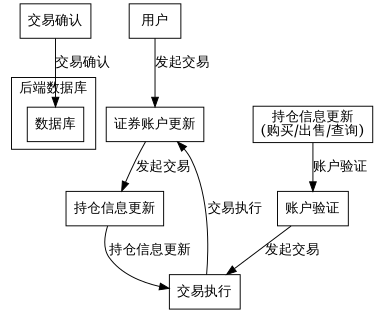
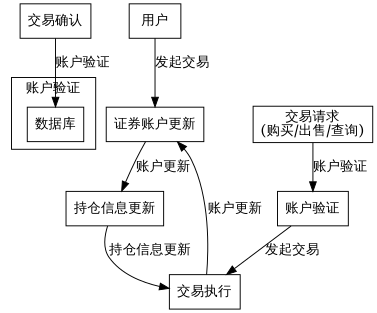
edge "交易确认" -> "数据库": label "交易确认" -> "账户验证"
cluster "后端数据库": label "后端数据库" -> "账户验证"
node "持仓信息更新 (购买/出售/查询)": label "持仓信息更新 (购买/出售/查询)" -> "交易请求 (购买/出售/查询)"
edge "证券账户更新" -> "持仓信息更新": label "发起交易" -> "账户更新"
edge "交易执行" -> "证券账户更新": label "交易执行" -> "账户更新"
